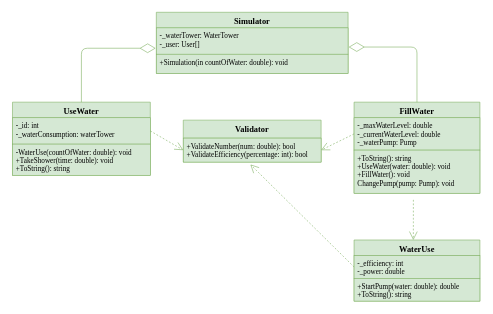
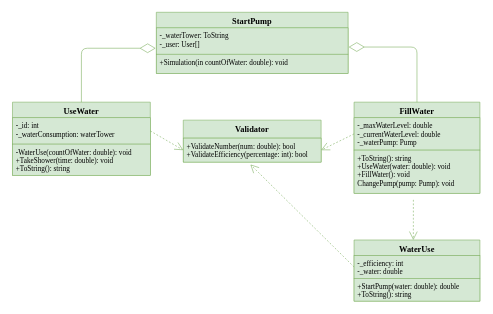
node "Simulator": label "Simulator" -> "StartPump"
node "-_waterTower: WaterTower -_user: User[]": label "-_waterTower: WaterTower -_user: User[]" -> "-_waterTower: ToString -_user: User[]"
node "-_efficiency: int -_power: double": label "-_efficiency: int -_power: double" -> "-_efficiency: int -_water: double"
